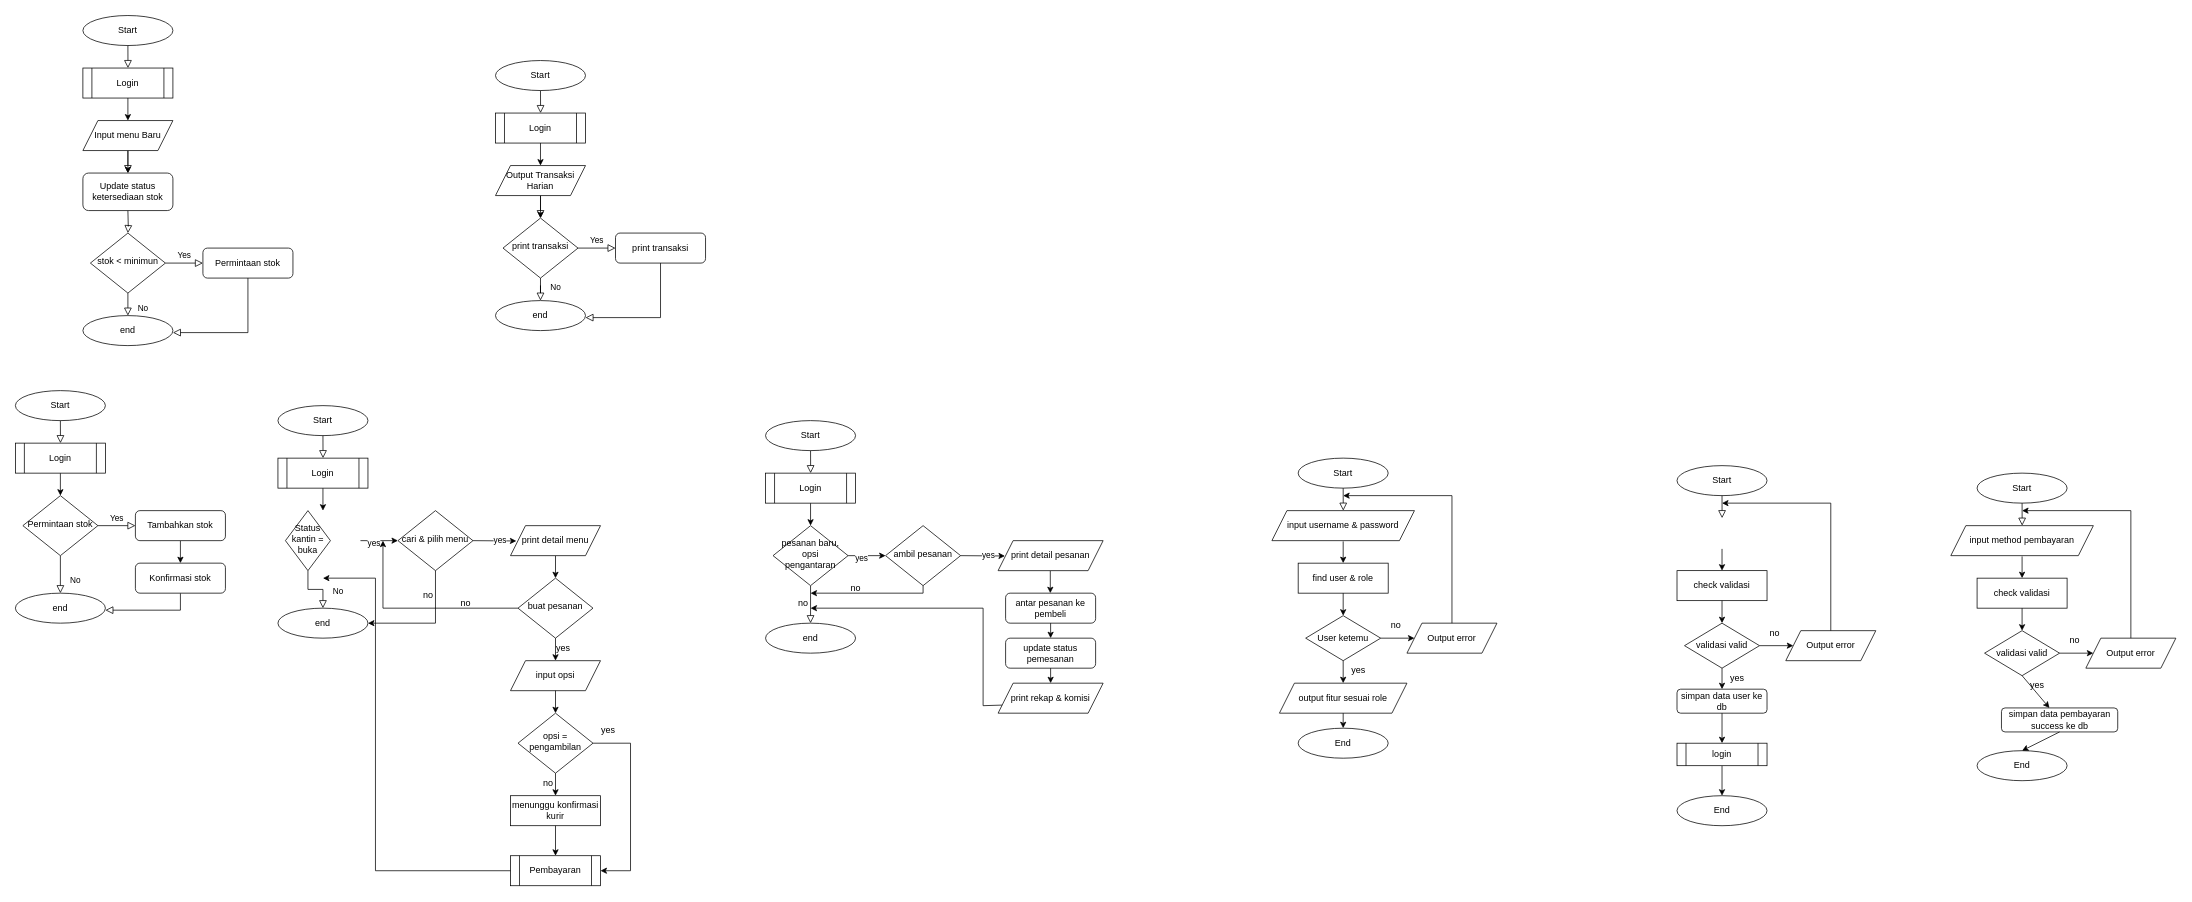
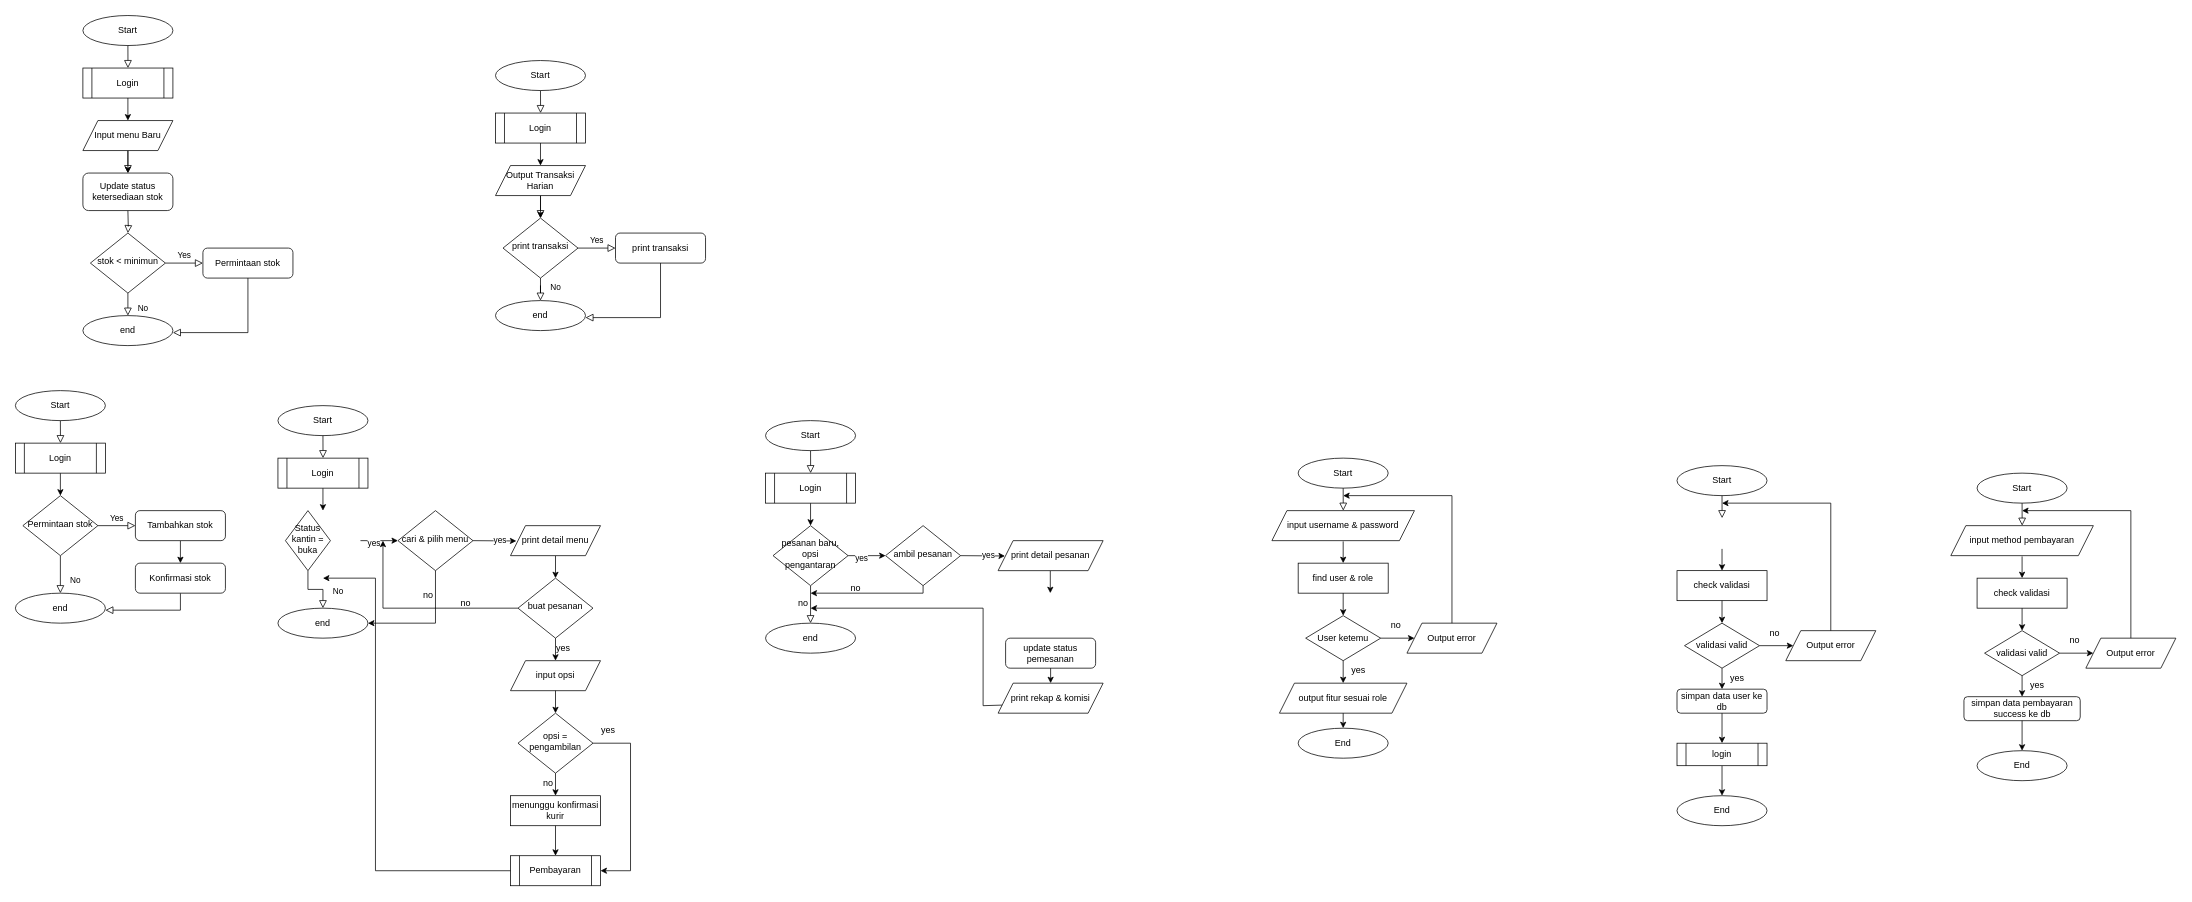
node "antar pesanan ke pembeli": removed
edge "antar pesanan ke pembeli" -> "update status pemesanan": removed
node "simpan data pembayaran success ke db": moved (2059, 720) -> (2022, 708)
